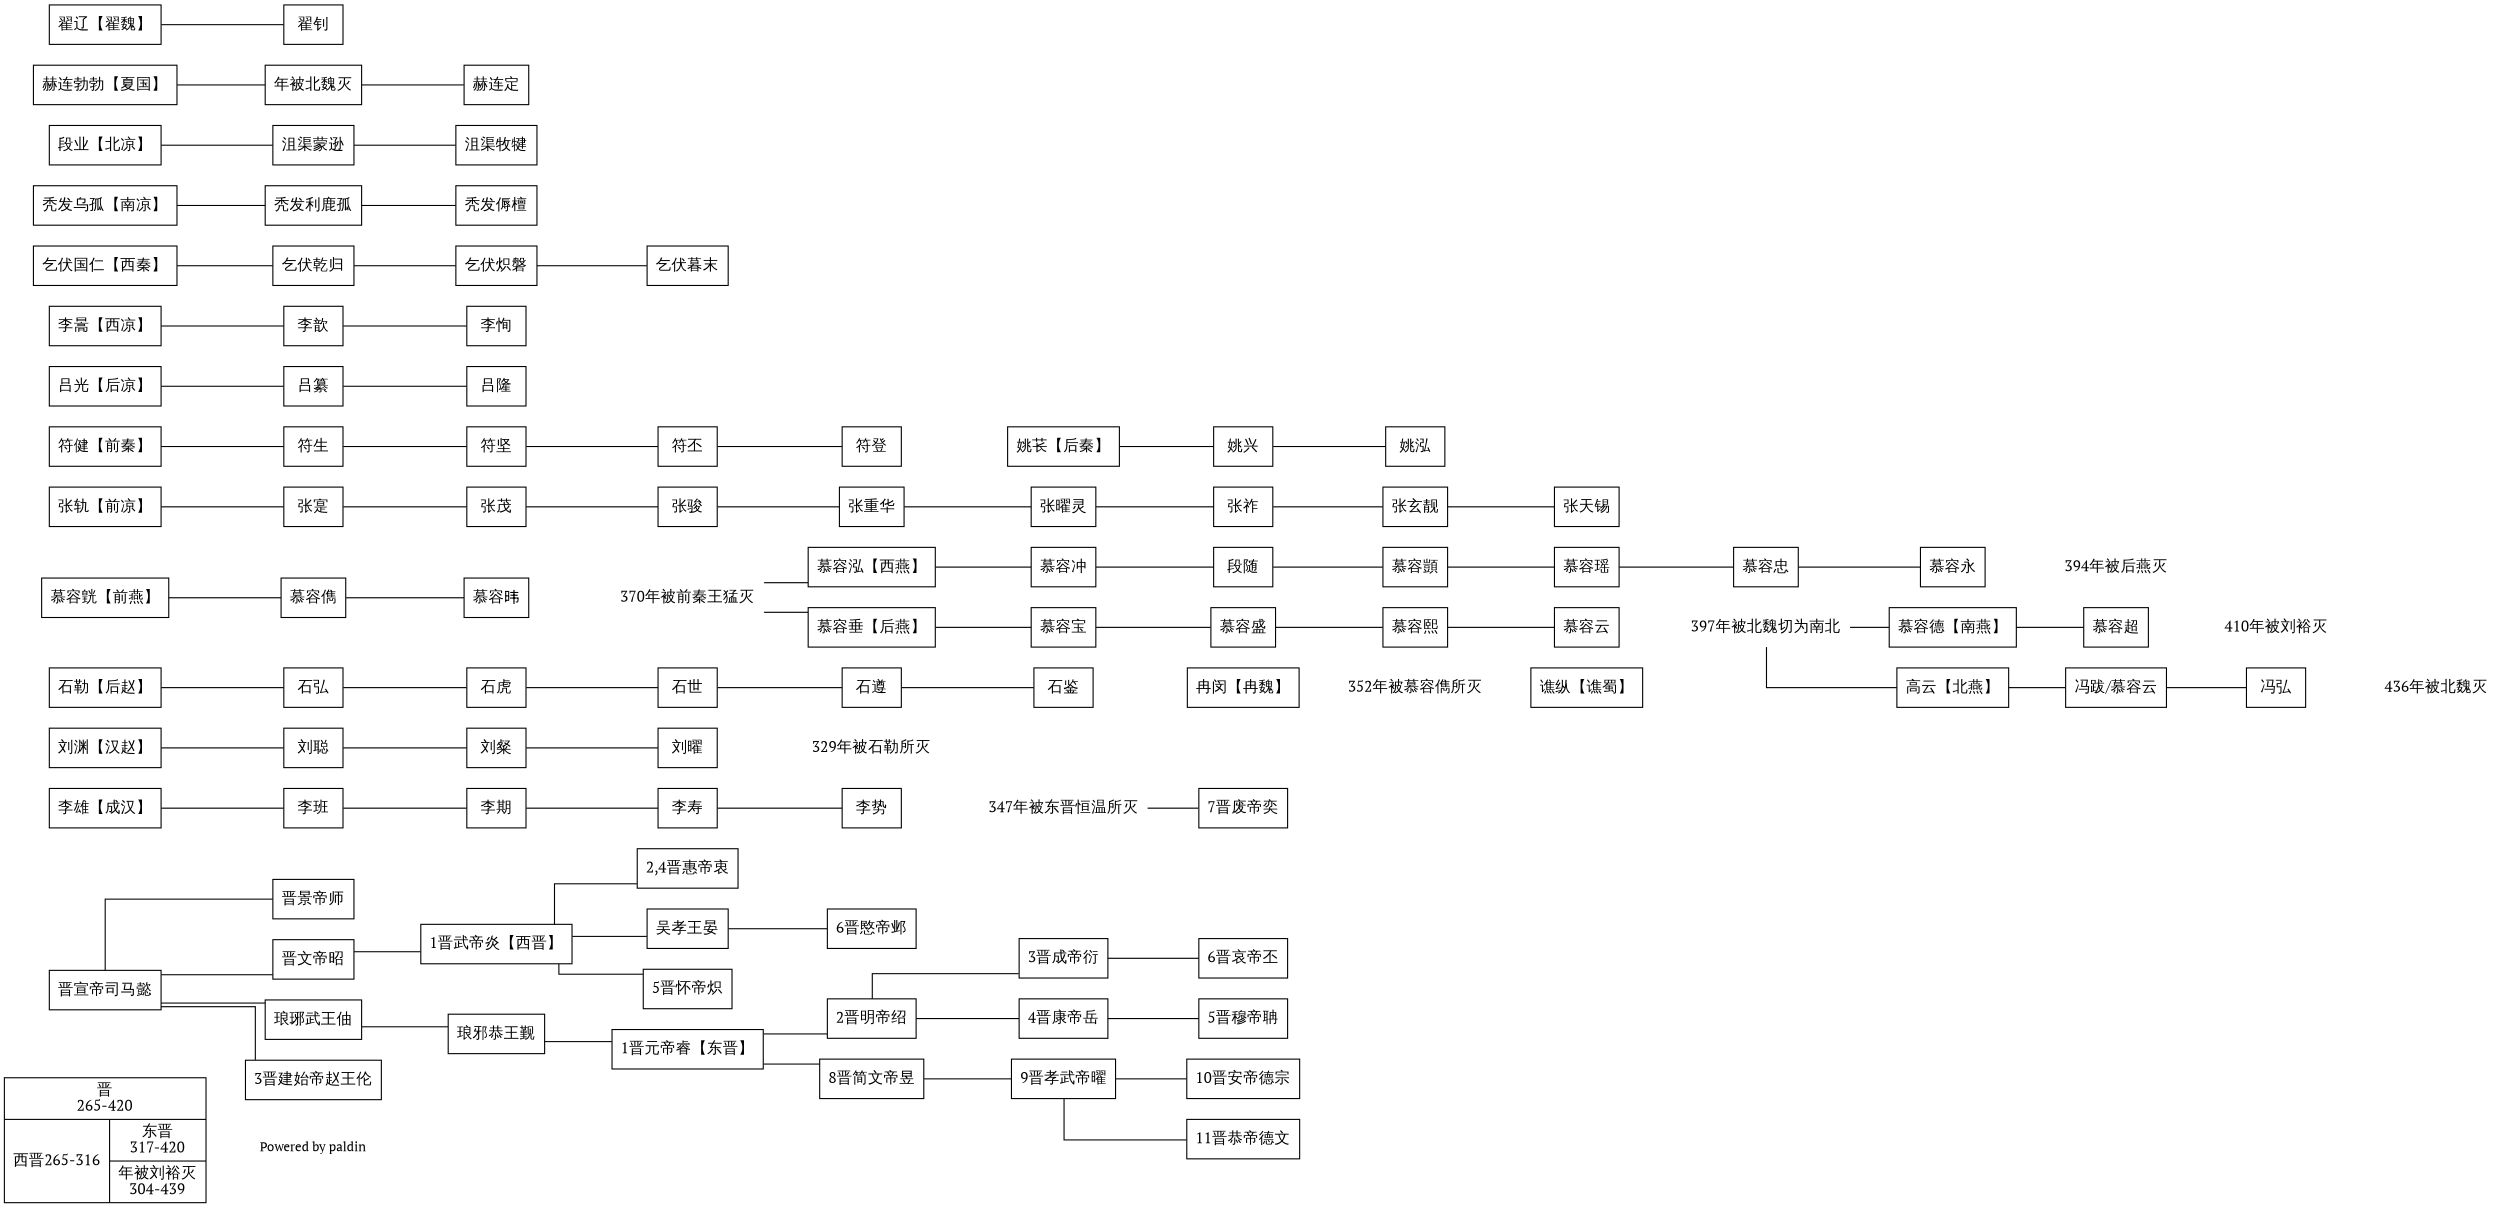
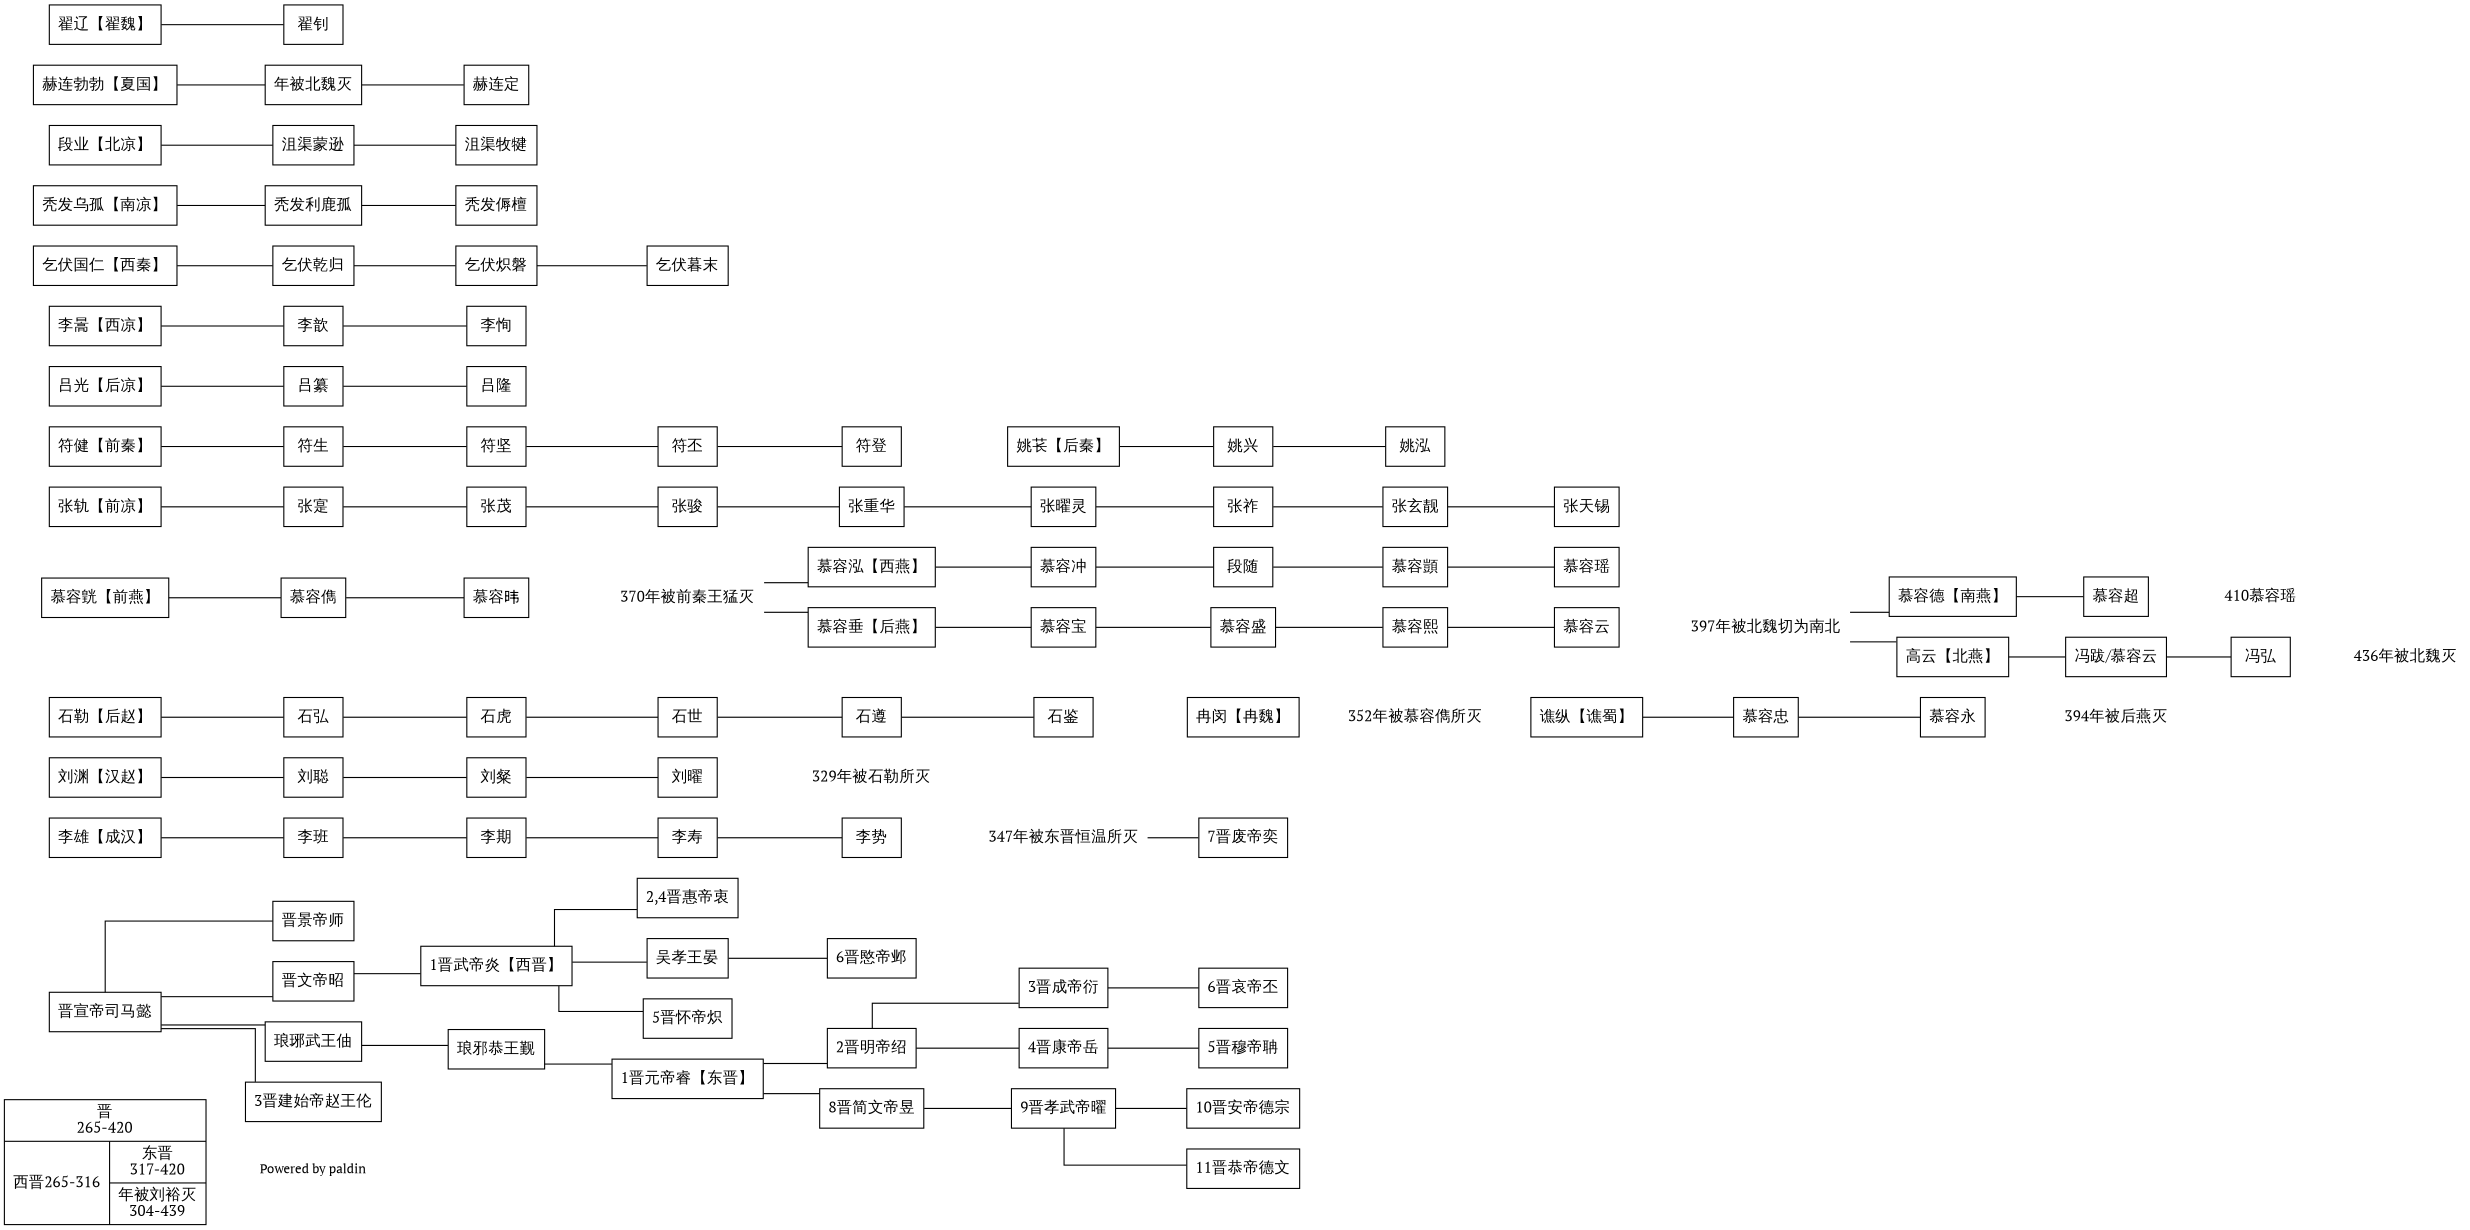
edge "慕容瑶" -- "慕容忠": now "谯纵【谯蜀】" -- "慕容忠"
node "410年被刘裕灭": label "410年被刘裕灭" -> "410慕容瑶"
